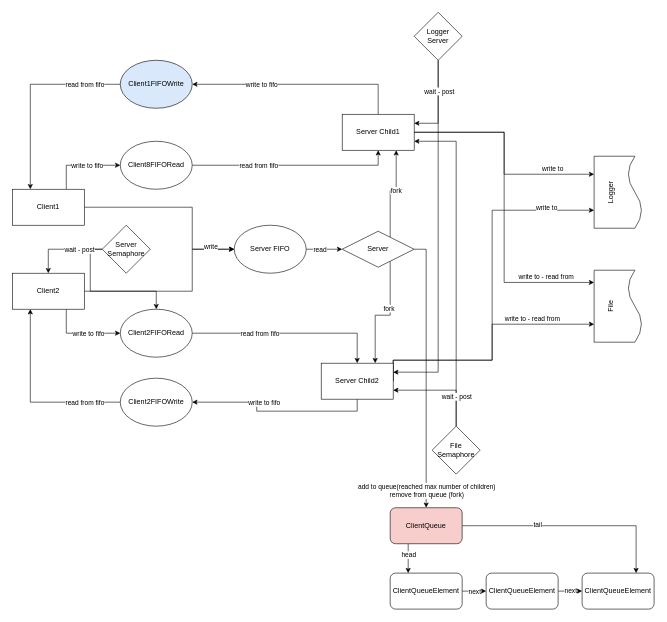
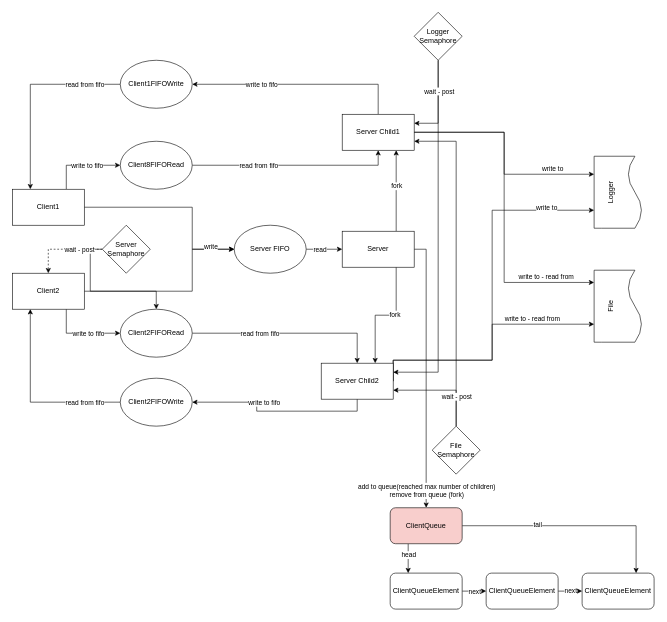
node "Logger Server": label "Logger Server" -> "Logger Semaphore"
node "Client1FIFOWrite": fillcolor #dae8fc -> #ffffff
node "Server": shape diamond -> rectangle
edge "Server Semaphore" -> "Client2": style solid -> dashed
